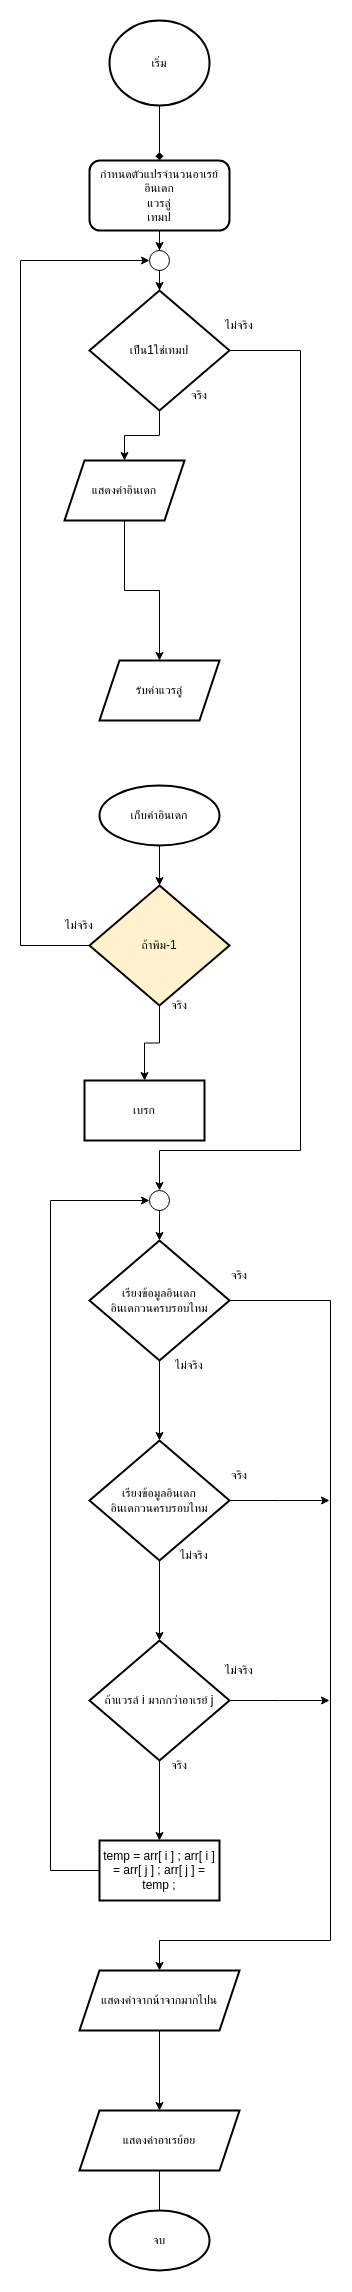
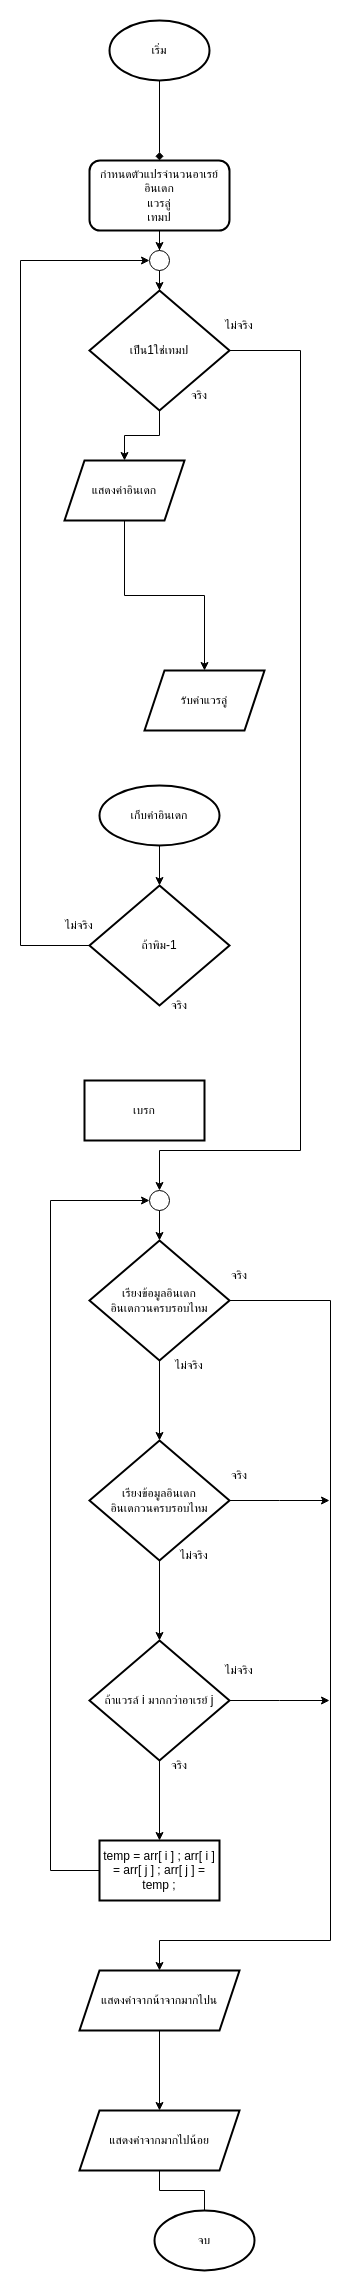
node "เริ่ม": size 100x85 -> 100x60
node "รับค่าแวรลู่": moved (160, 691) -> (205, 701)
node "ถ้าพิม-1": fillcolor #fff2cc -> #ffffff
edge "ถ้าพิม-1" -> "เบรก": removed
node "แสดงค่าอาเรย้อย": label "แสดงค่าอาเรย้อย" -> "แสดงค่าจากมากไปน้อย"
node "จบ": moved (160, 2241) -> (205, 2241)
